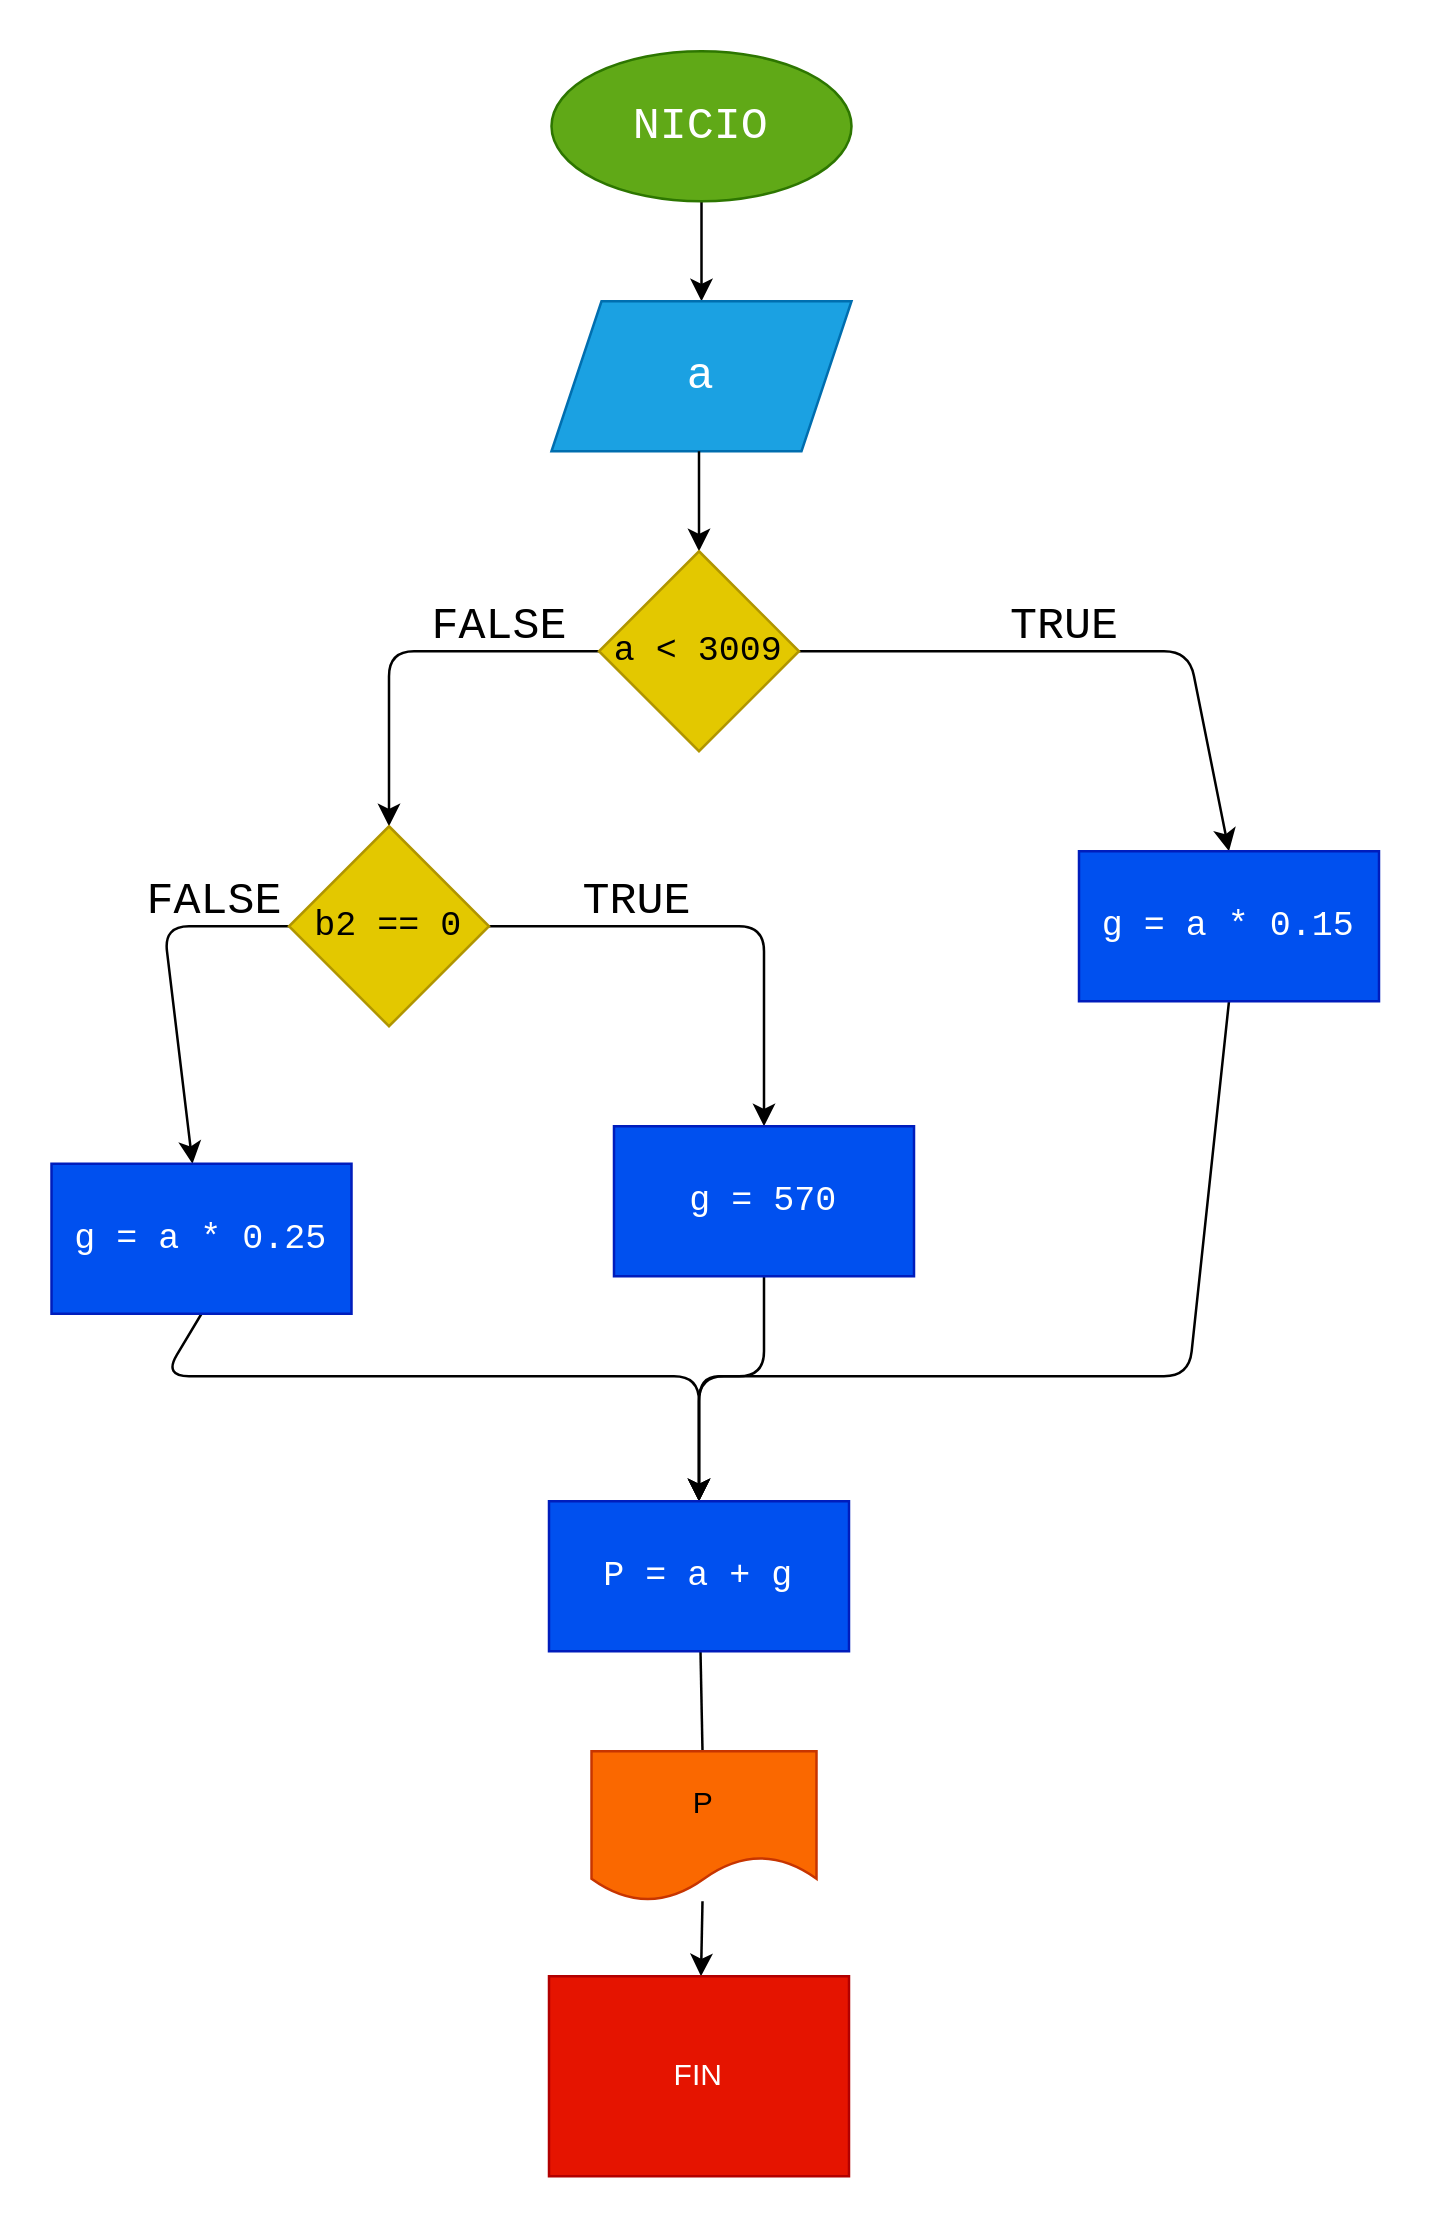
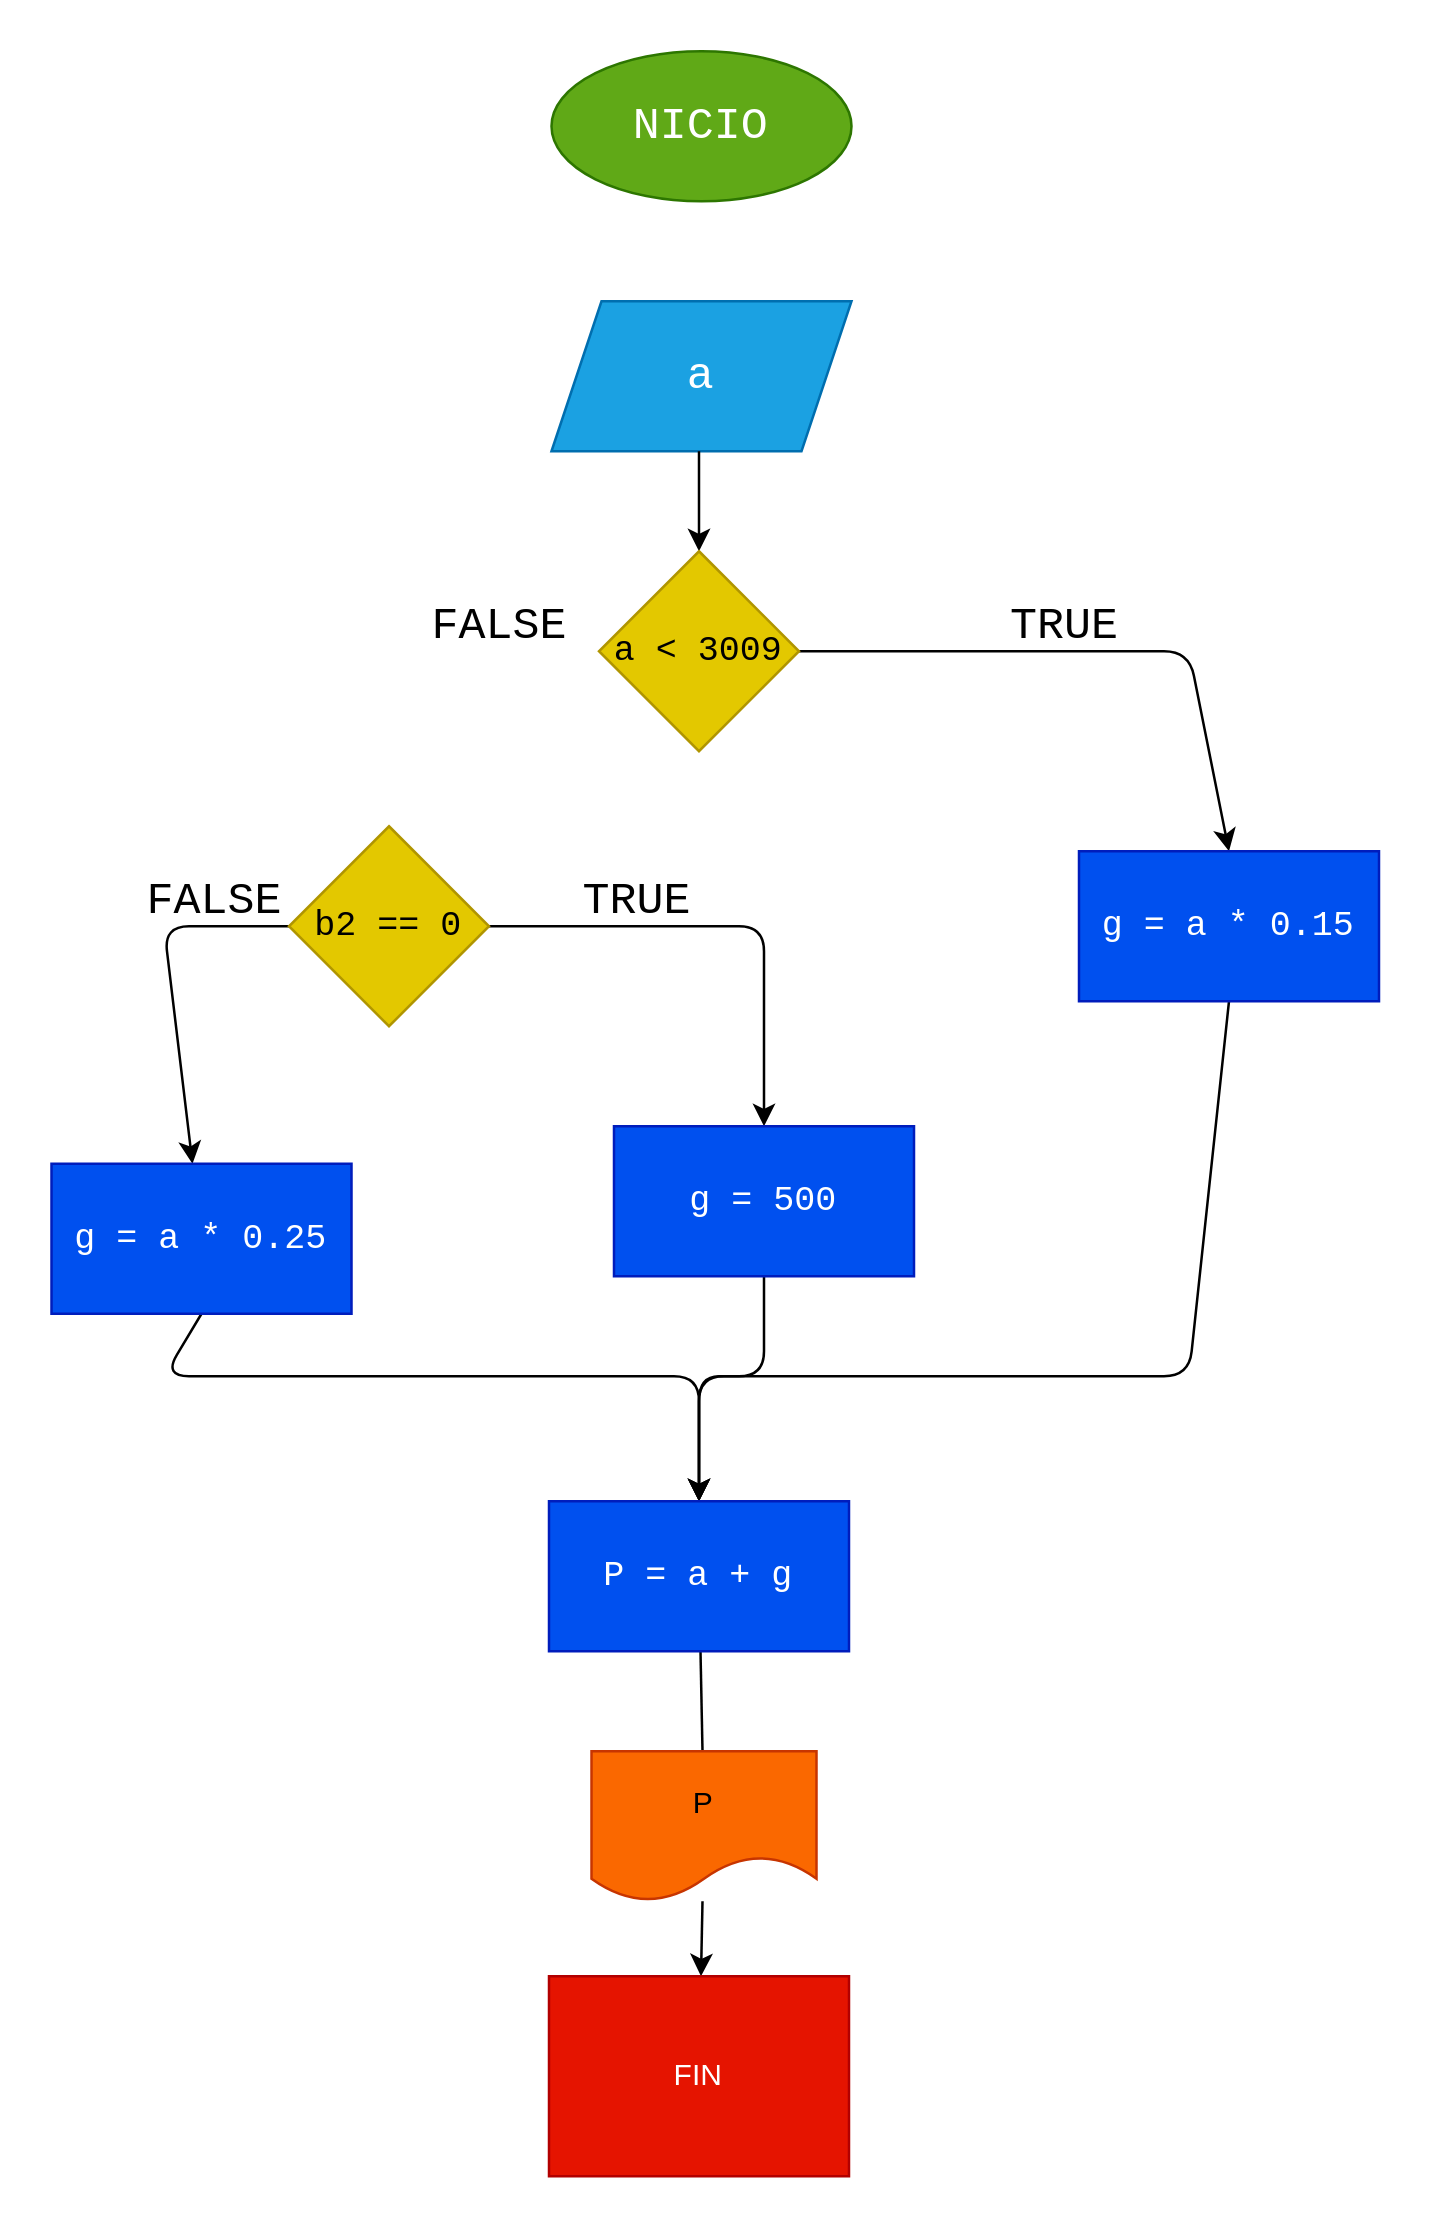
edge "NICIO" -> "a": removed
edge "a < 3009" -> "b2 == 0": removed
node "g = 570": label "g = 570" -> "g = 500"
